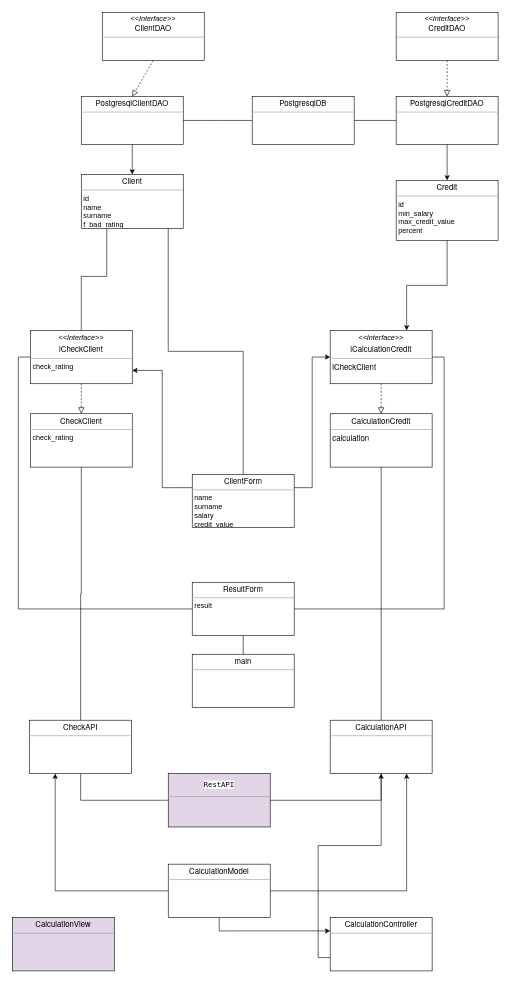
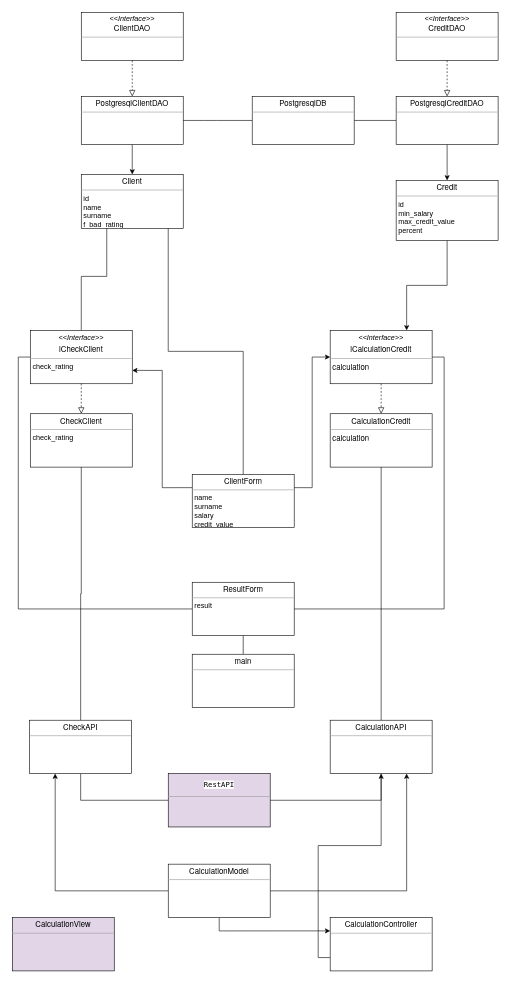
node "<<Interface>> ClientDAO": moved (153, 36) -> (132, 36)
node "<<Interface>> iCalculationCredit iCheckClient": label "<<Interface>> iCalculationCredit iCheckClient" -> "<<Interface>> iCalculationCredit calculation"
